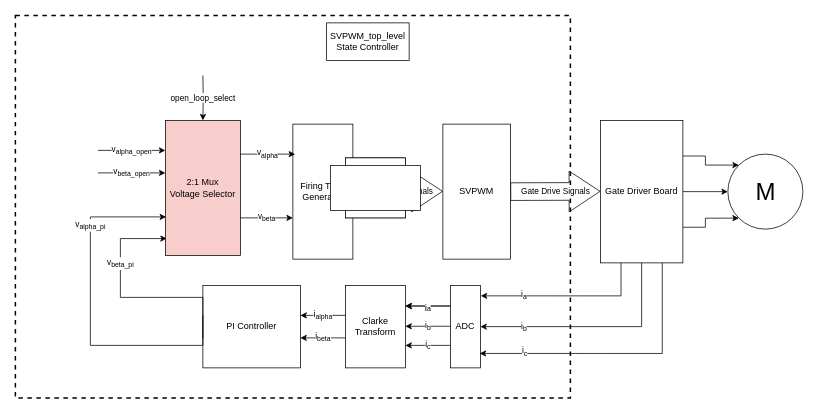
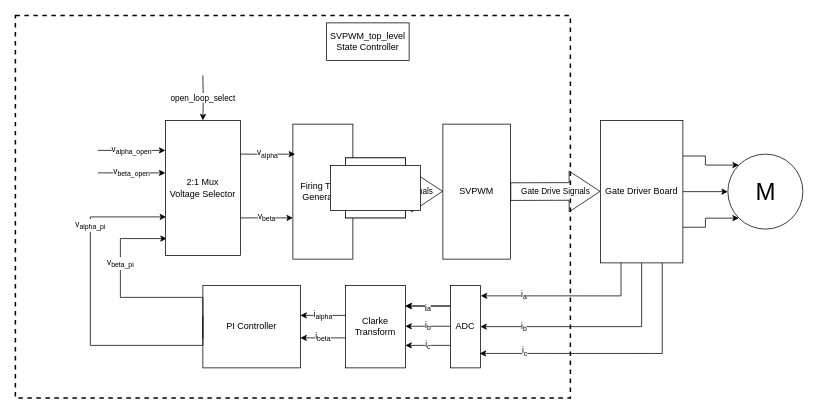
node "2:1 Mux Voltage Selector": fillcolor #f8cecc -> #ffffff
